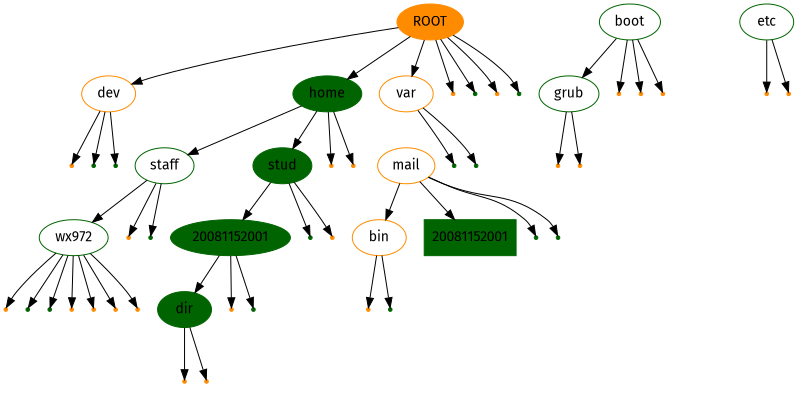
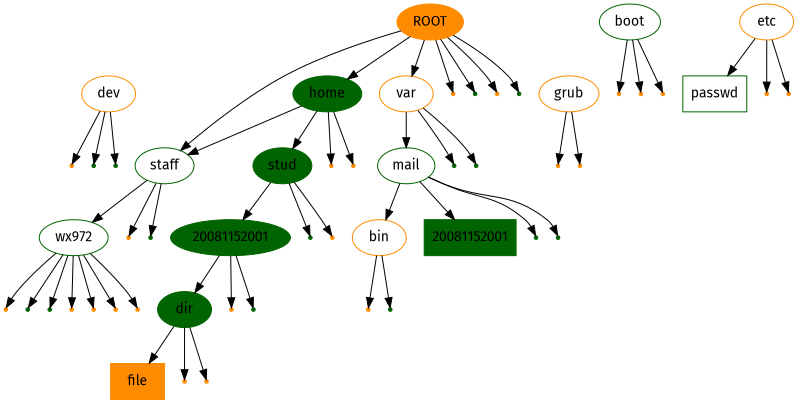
node "etc": color darkgreen -> darkorange
edge "ROOT" -> "dev": now "ROOT" -> "staff"
edge "boot" -> "grub": removed
node "grub": color darkgreen -> darkorange
node "passwd": added
edge "var" -> "mail": added
node "mail": color darkorange -> darkgreen
node "file": added
